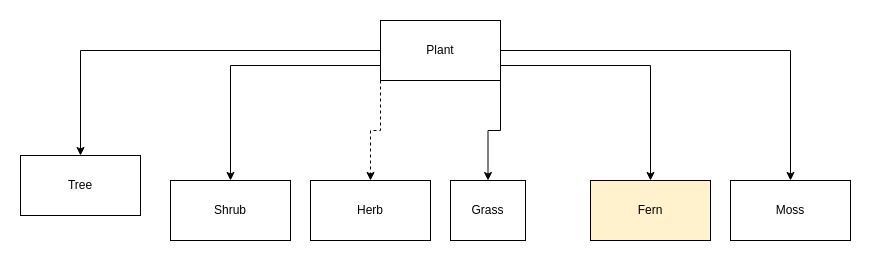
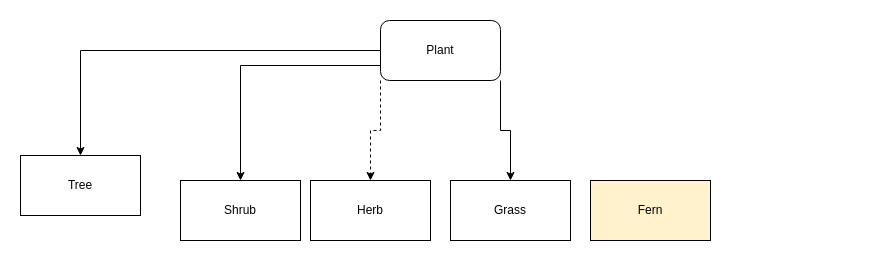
node "Plant": shape rectangle -> rounded rectangle
edge "Plant" -> "Moss": removed
edge "Plant" -> "Fern": removed
node "Shrub": moved (231, 211) -> (241, 211)
node "Grass": size 75x60 -> 120x60
node "Moss": removed
